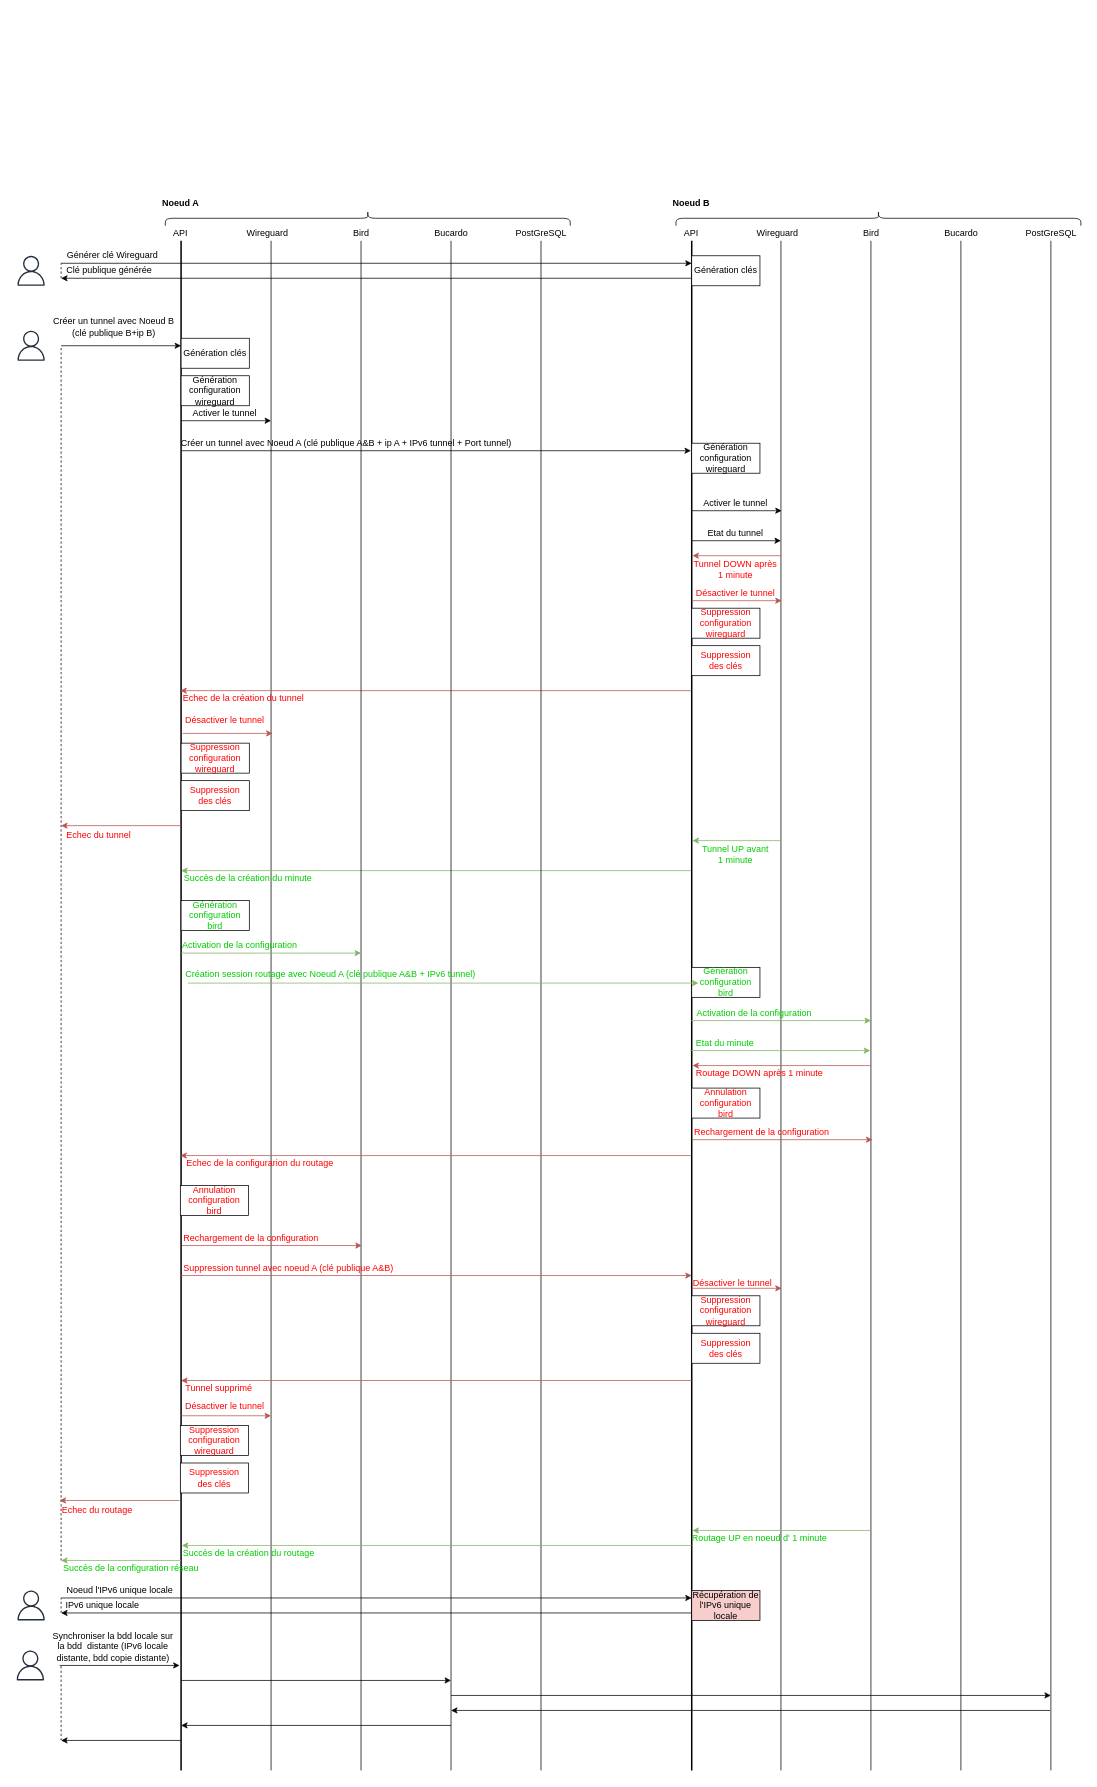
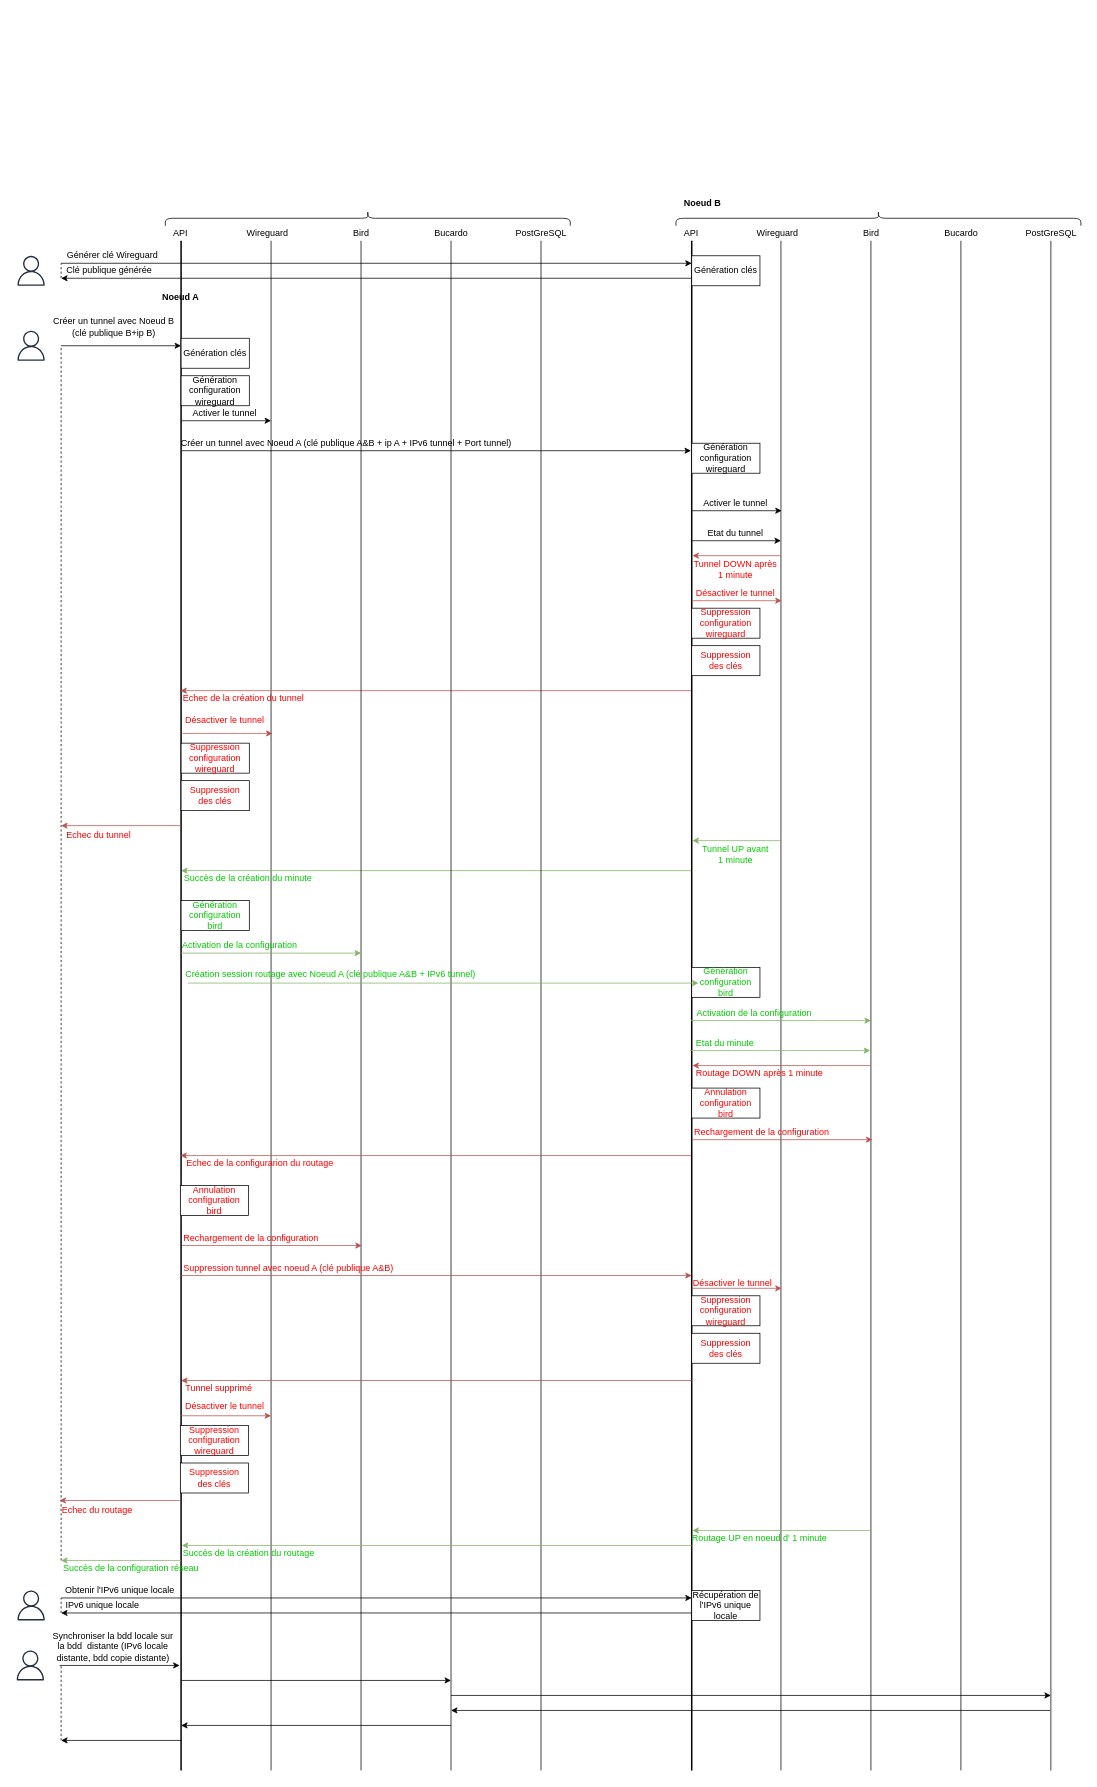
node "Noeud A": moved (180, 203) -> (180, 297)
node "Noeud B": moved (691, 203) -> (702, 203)
node "Noeud l'IPv6 unique locale": label "Noeud l'IPv6 unique locale" -> "Obtenir l'IPv6 unique locale"
node "Récupération de l'IPv6 unique locale": fillcolor #f8cecc -> #ffffff
